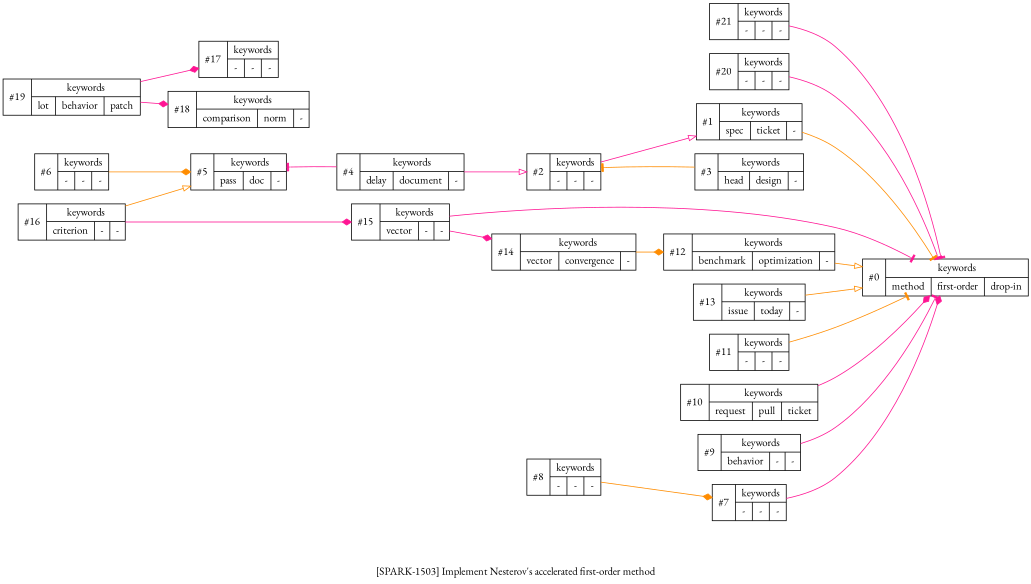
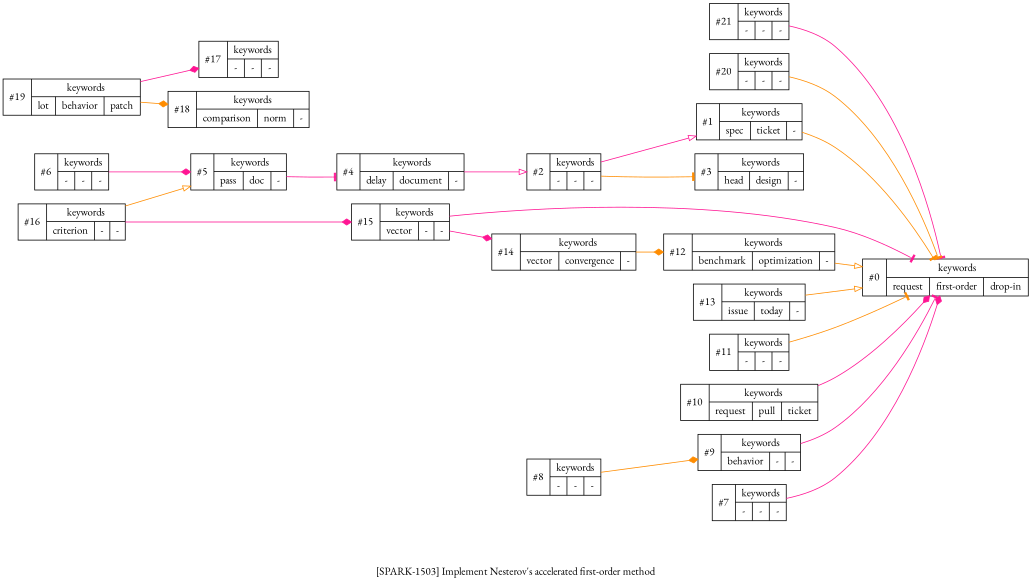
edge "#19" -> "#18": color deeppink -> darkorange
edge "#20" -> "#0": color deeppink -> darkorange
edge "#4" -> "#5": reversed
edge "#3" -> "#2": reversed
edge "#6" -> "#5": color darkorange -> deeppink
node "#0": text "method" -> "request"
edge "#8" -> "#7": now "#8" -> "#9"
